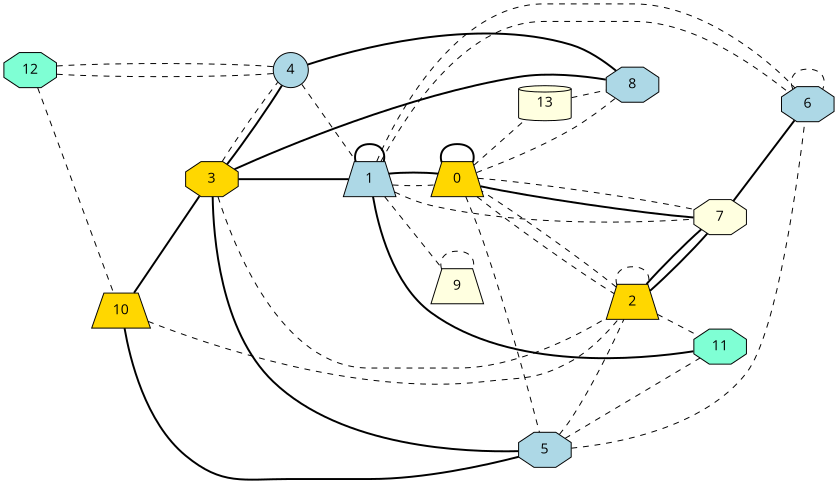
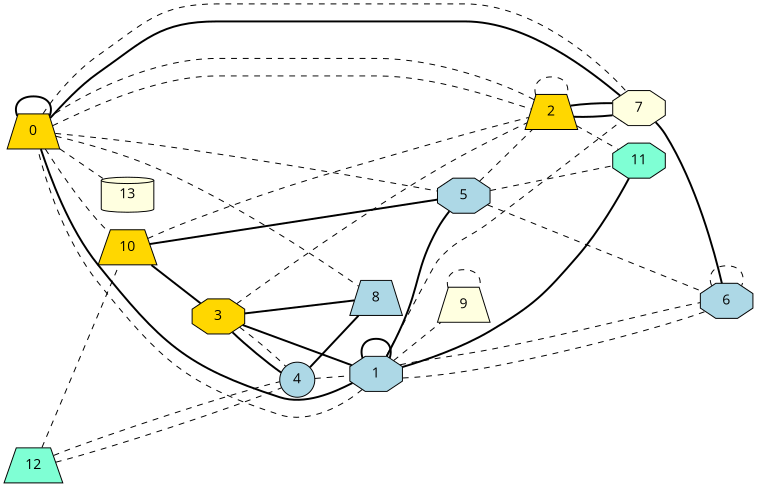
node "12": shape octagon -> trapezium
node "8": shape octagon -> trapezium
edge "8" -- "13": removed
node "1": shape trapezium -> octagon
edge "0" -- "10": added
edge "3" -- "5": now "1" -- "5"
